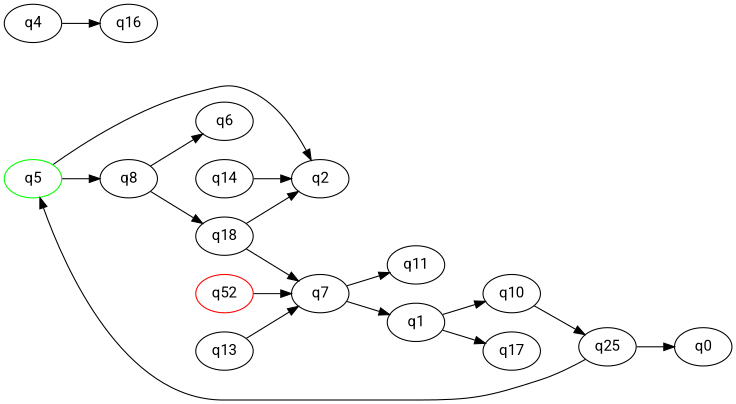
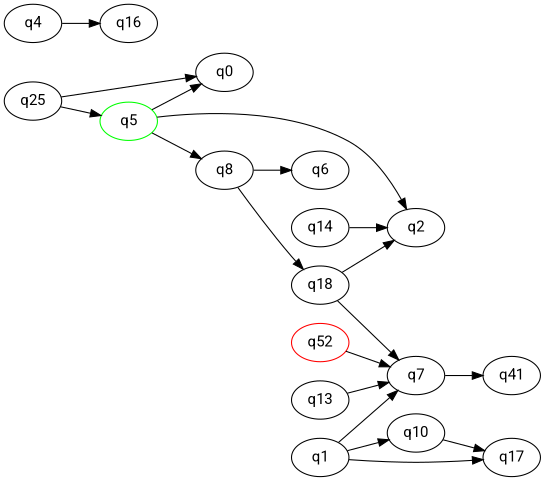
edge "q5" -> "q0": added
node "q11": label "q11" -> "q41"
edge "q7" -> "q1": reversed
edge "q10" -> "q25": now "q10" -> "q17"
